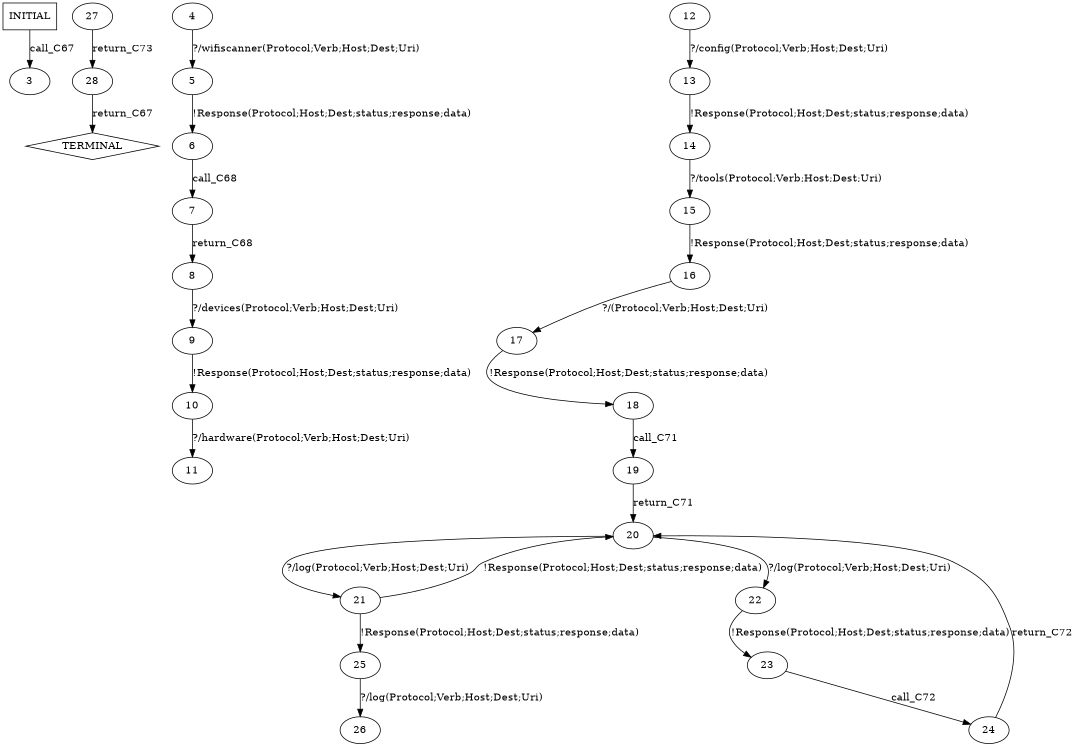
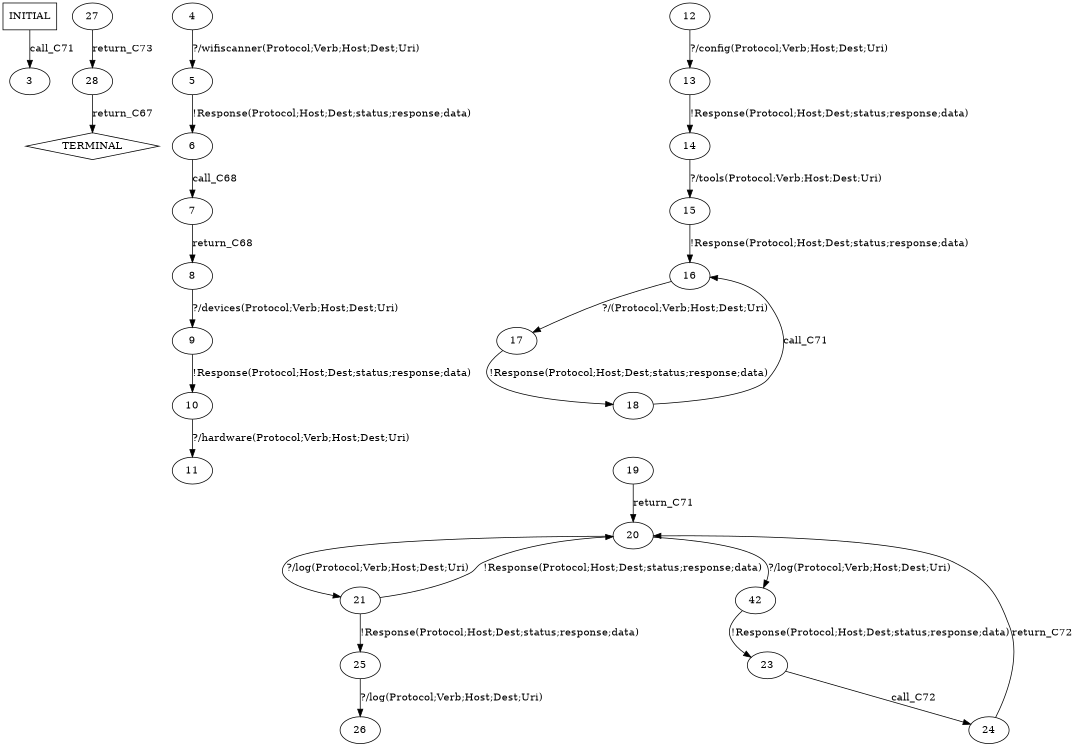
edge "INITIAL" -> "3": label "call_C67" -> "call_C71"
edge "18" -> "19": now "18" -> "16"
node "22": label "22" -> "42"
